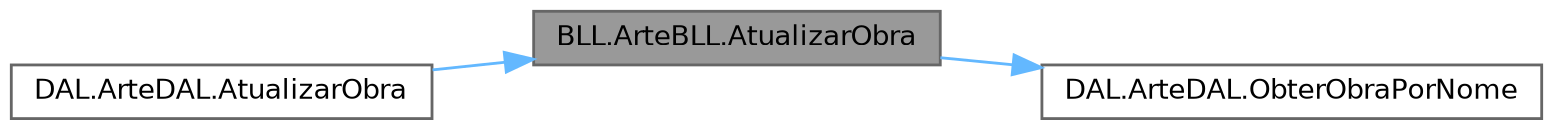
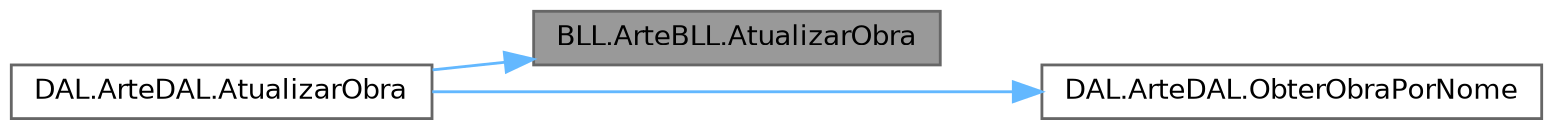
edge "BLL.ArteBLL.AtualizarObra" -> "DAL.ArteDAL.ObterObraPorNome": now "DAL.ArteDAL.AtualizarObra" -> "DAL.ArteDAL.ObterObraPorNome"
